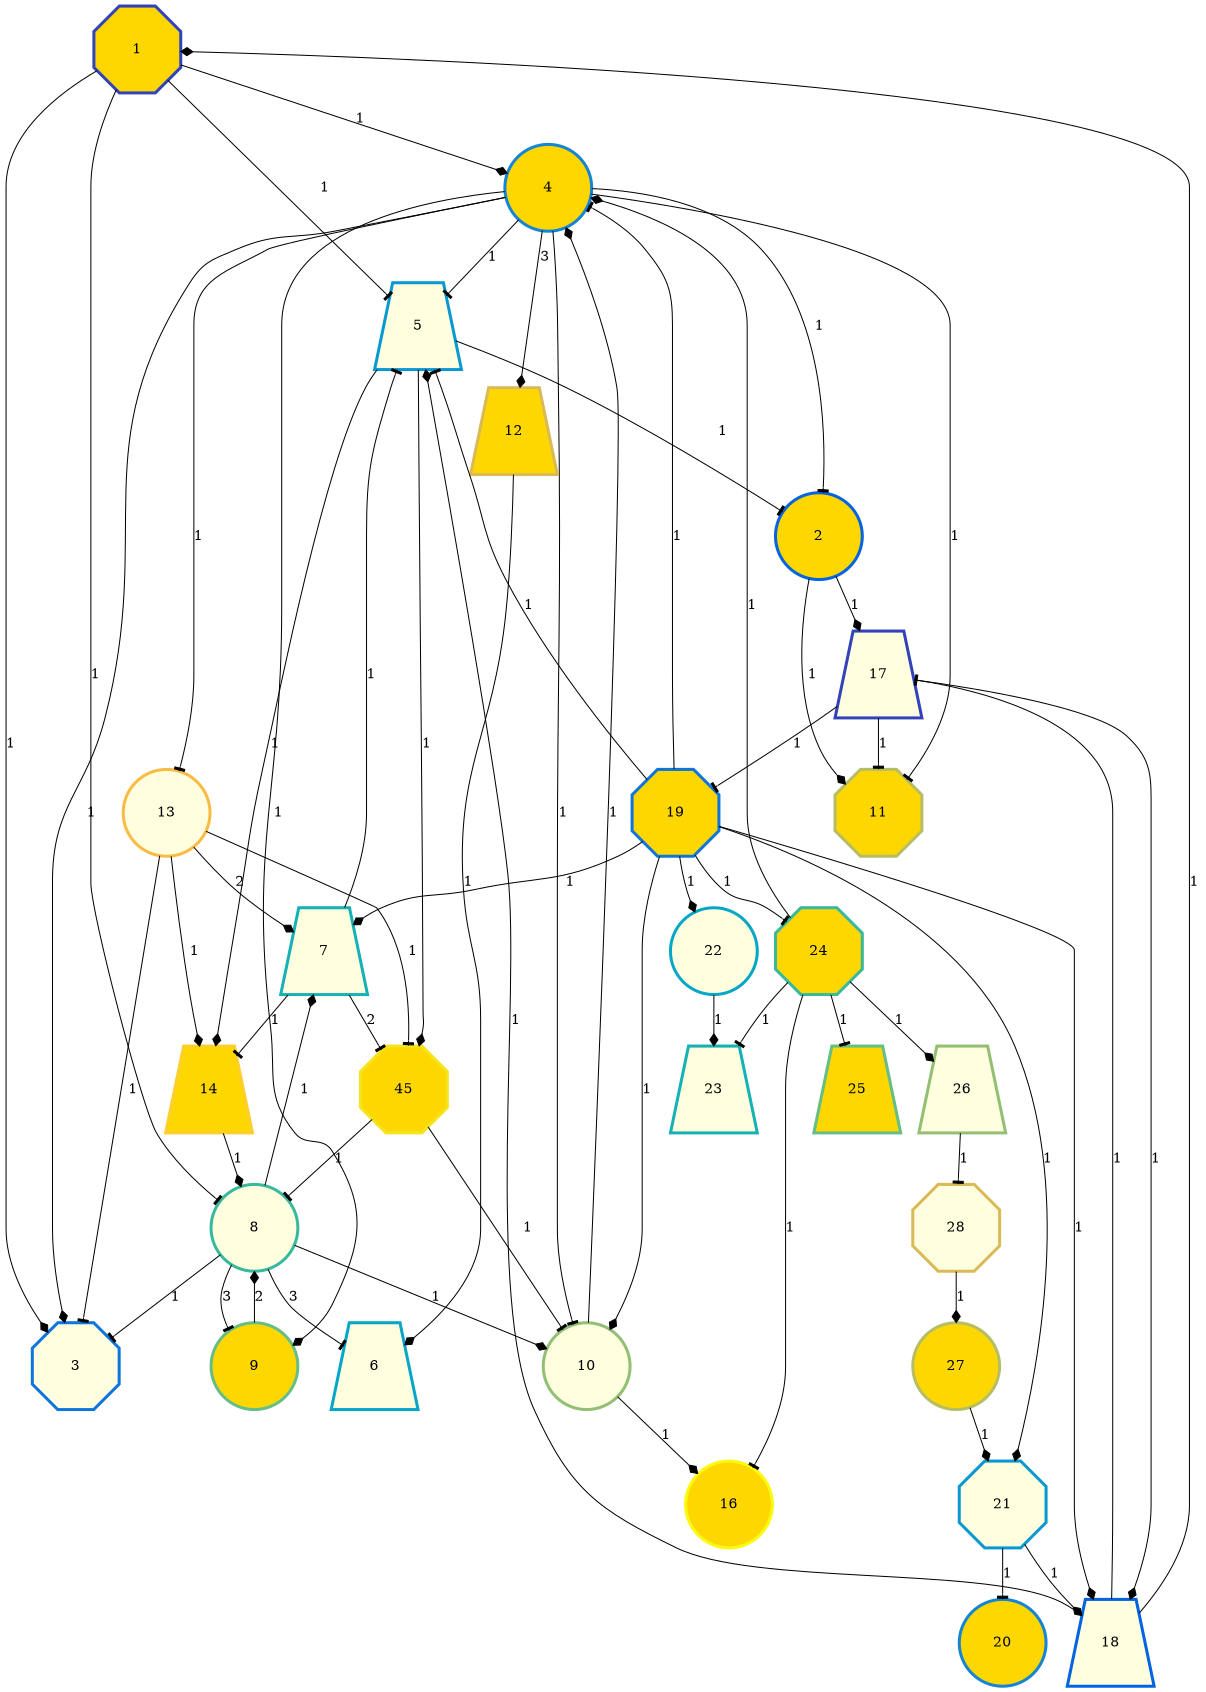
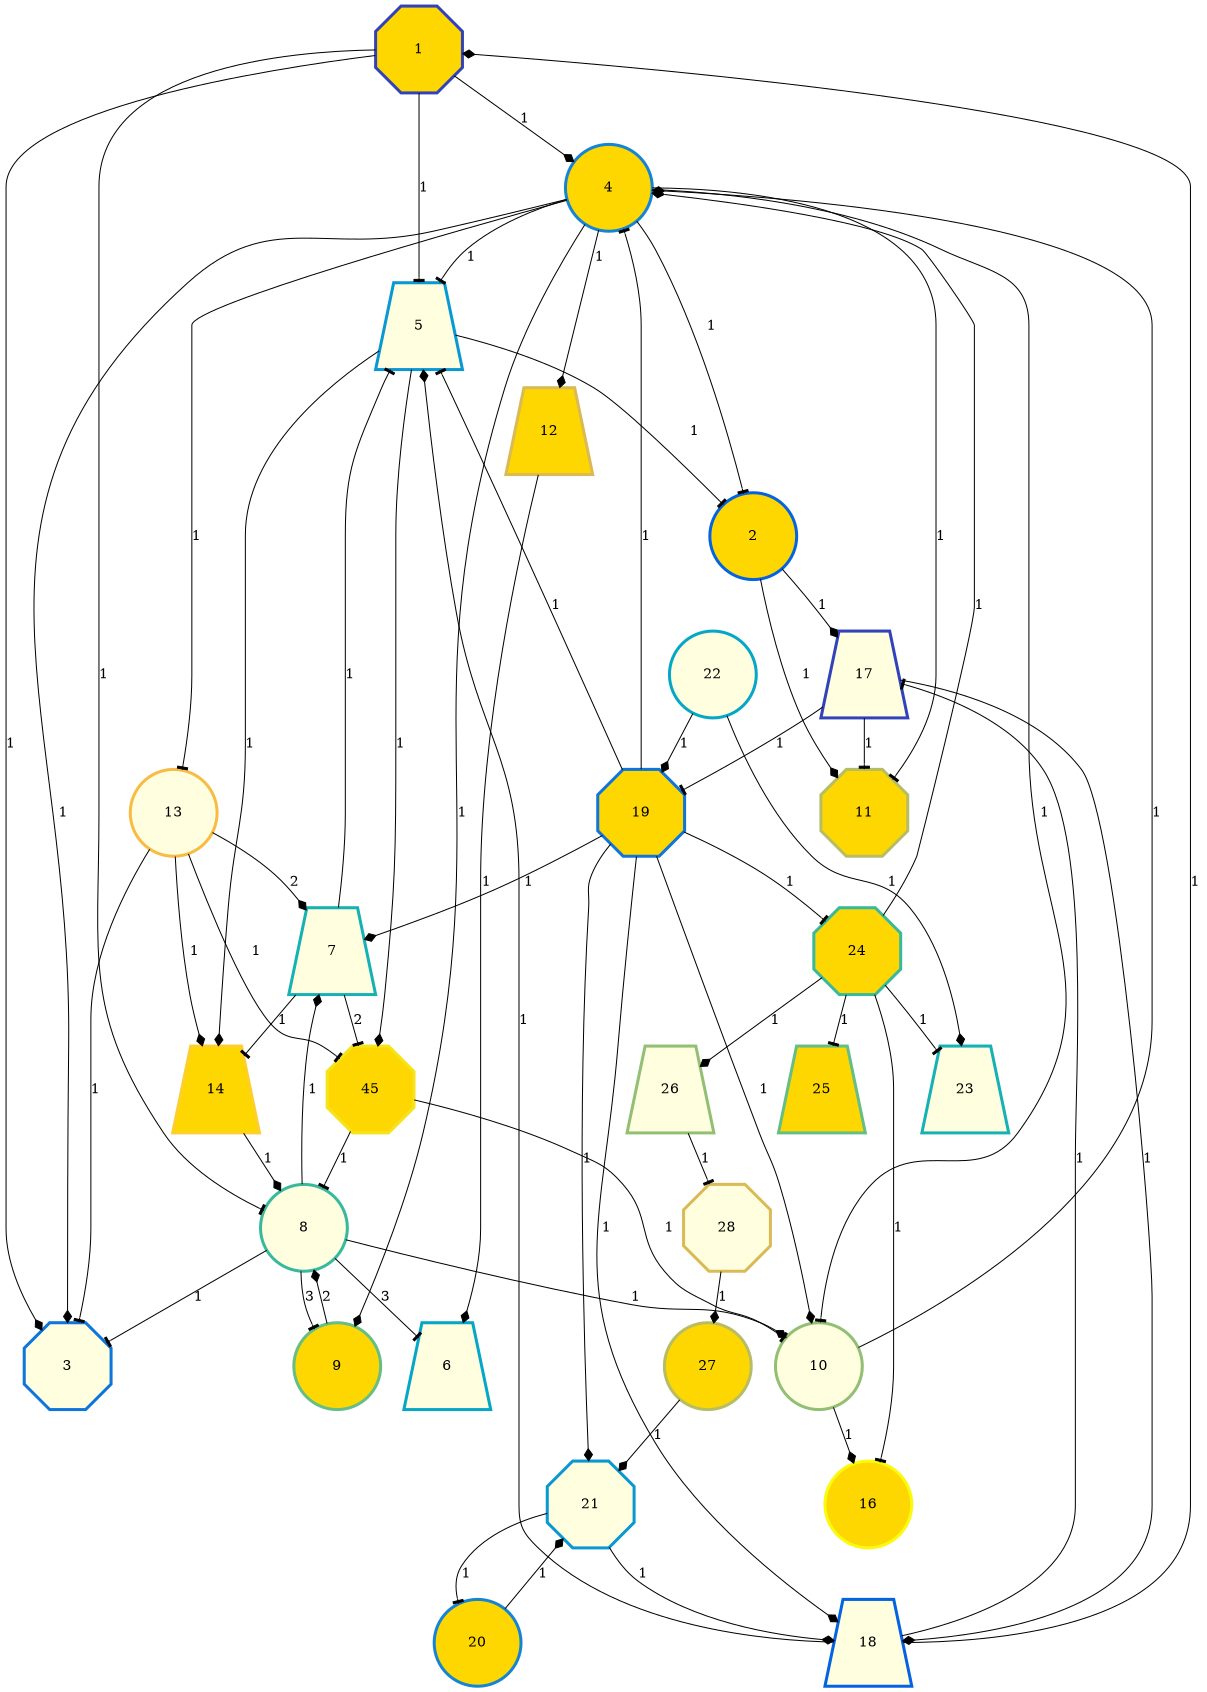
edge "4" -> "12": label "3" -> "1"
edge "19" -> "22": reversed
edge "20" -> "21": added, label "1"
